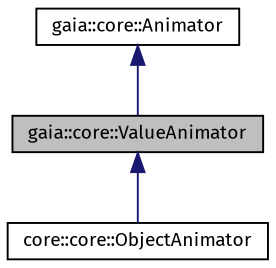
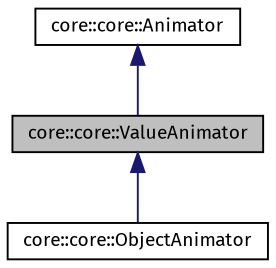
node "gaia::core::Animator": label "gaia::core::Animator" -> "core::core::Animator"
node "gaia::core::ValueAnimator": label "gaia::core::ValueAnimator" -> "core::core::ValueAnimator"
